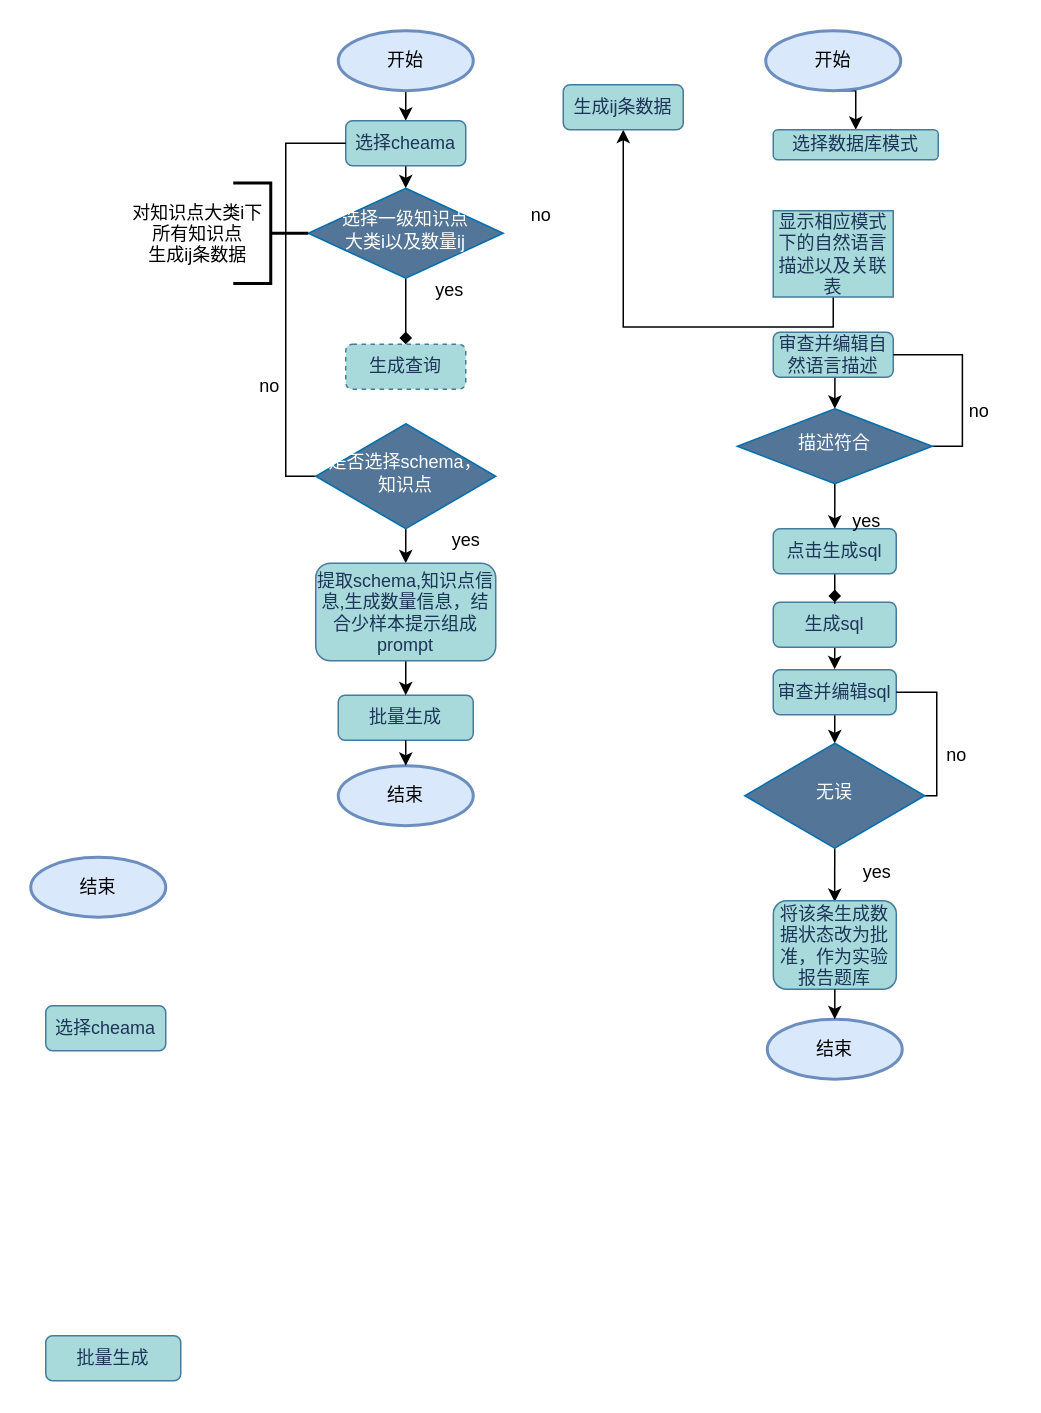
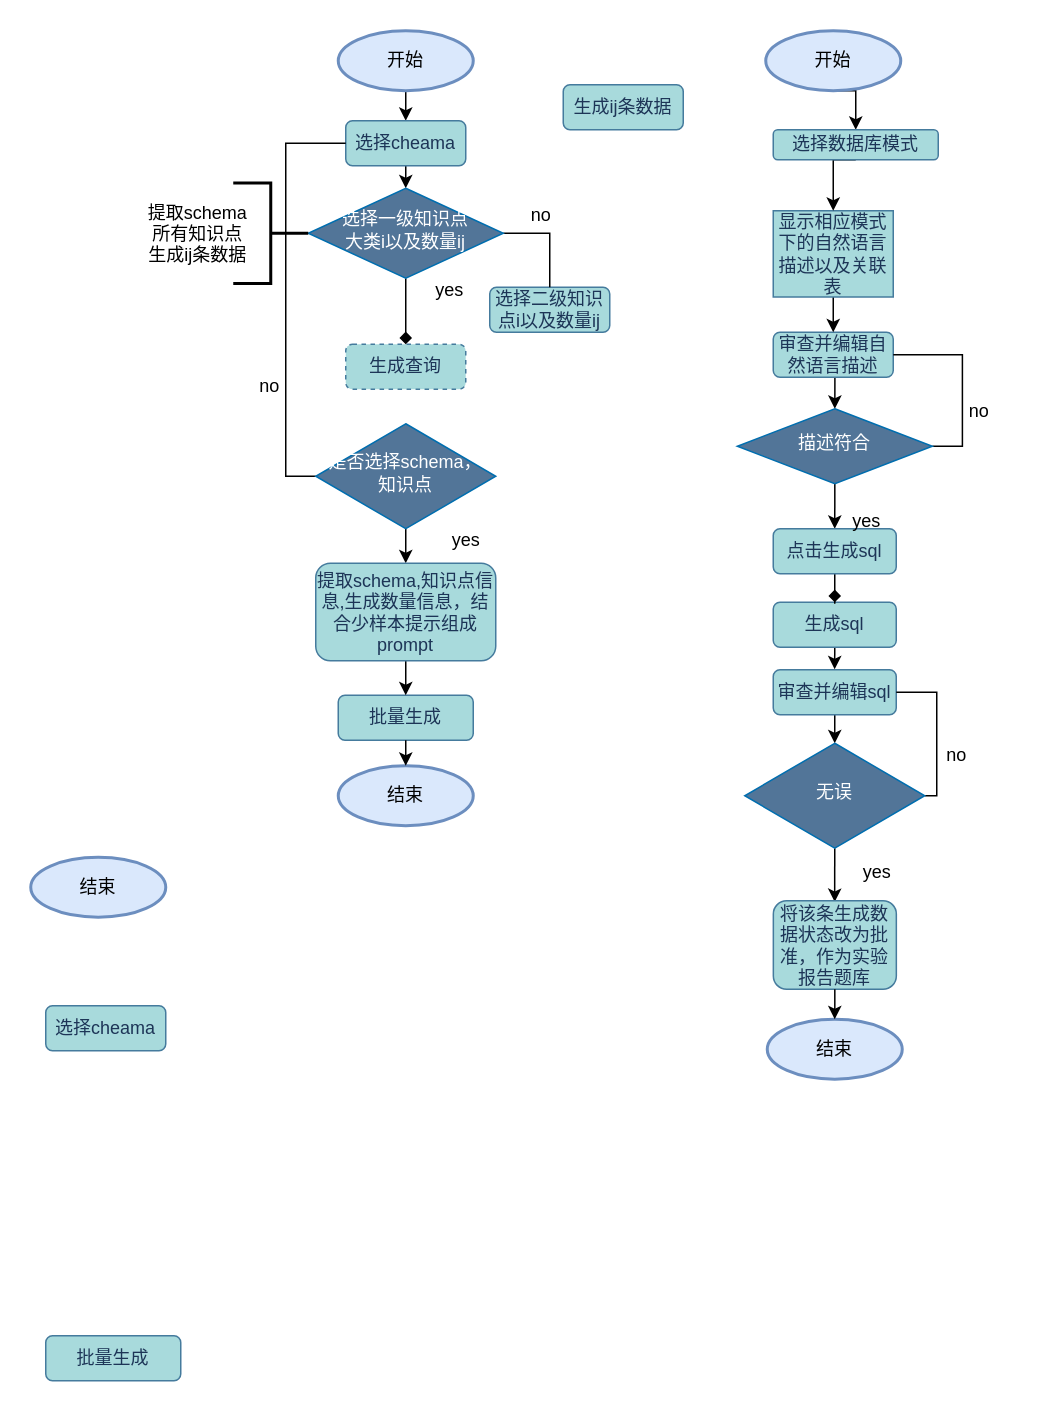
edge "选择数据库模式" -> "显示相应模式下的自然语言描述以及关联表": added
node "对知识点大类i下 所有知识点 生成ij条数据": label "对知识点大类i下 所有知识点 生成ij条数据" -> "提取schema 所有知识点 生成ij条数据"
edge "选择一级知识点 大类i以及数量ij" -- "选择二级知识点i以及数量ij": added
node "选择二级知识点i以及数量ij": added
edge "显示相应模式下的自然语言描述以及关联表" -> "生成ij条数据": now "显示相应模式下的自然语言描述以及关联表" -> "审查并编辑自然语言描述"
